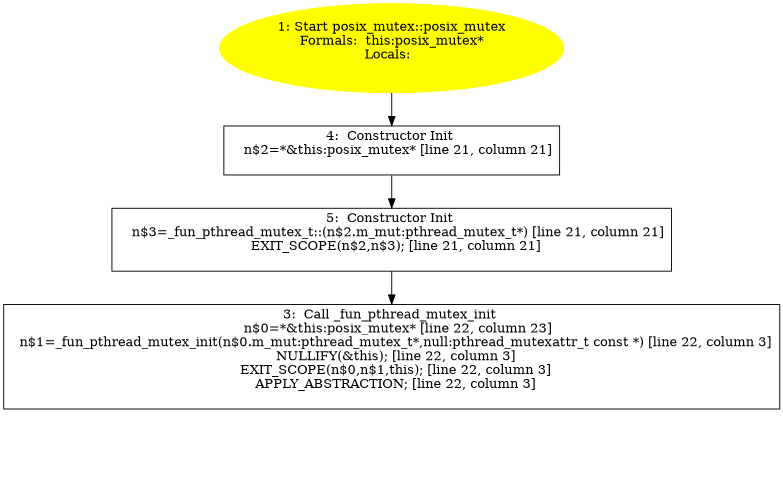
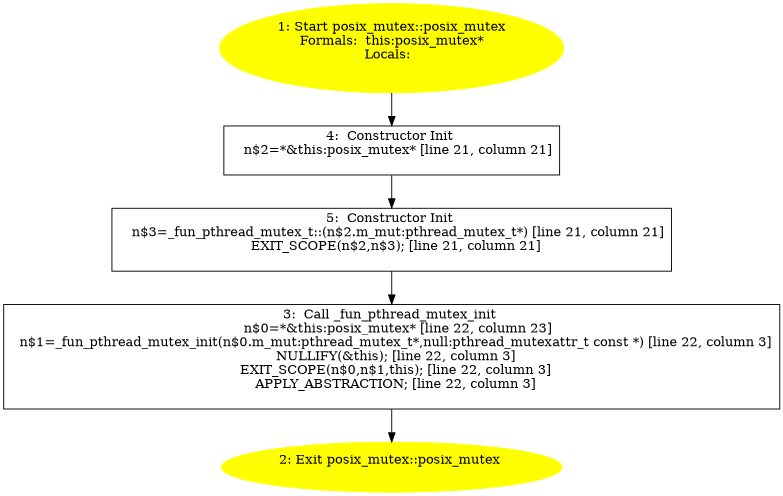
node "2: Exit posix_mutex::posix_mutex": added
